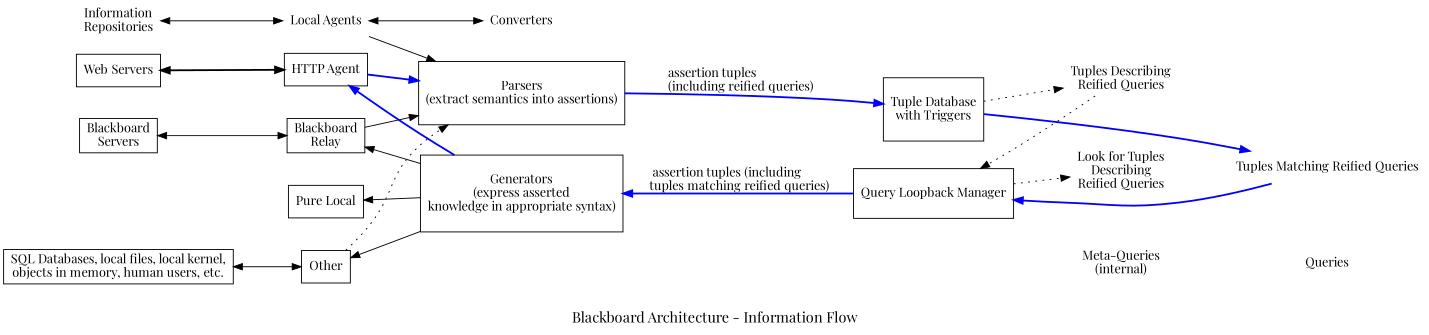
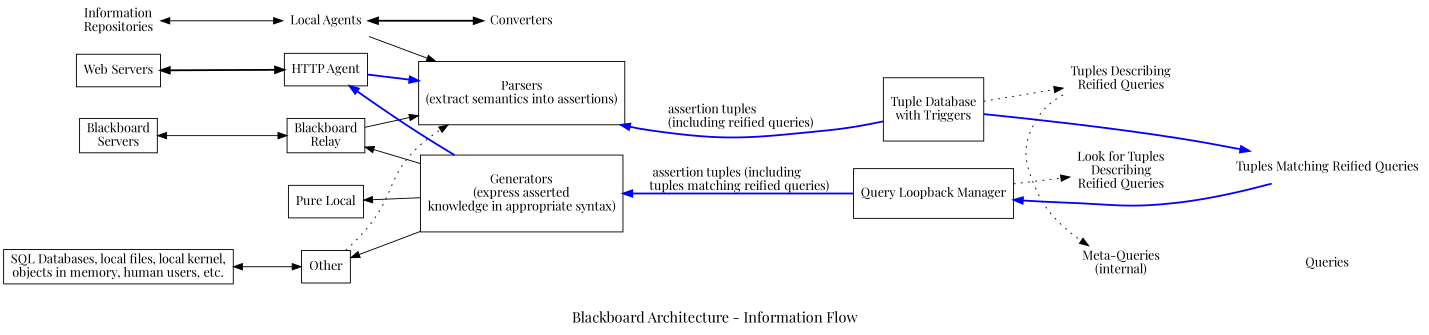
edge "Local Agents" -- "Converters": style solid -> bold
edge "Parsers (extract semantics into assertions)" -> "Tuple Database with Triggers": reversed
edge "Tuples Describing Reified Queries" -> "Query Loopback Manager": now "Tuples Describing Reified Queries" -> "Meta-Queries (internal)"
